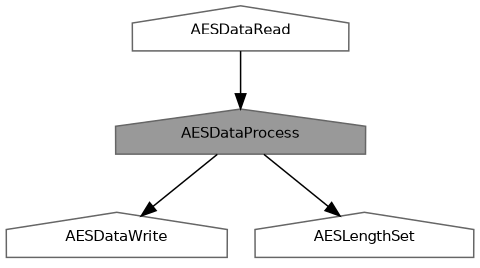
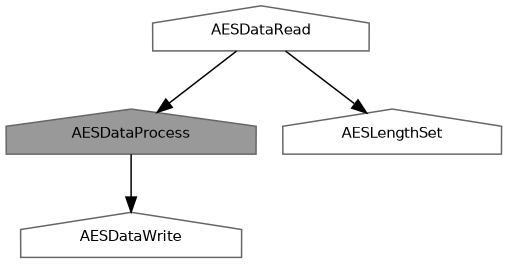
edge "AESDataProcess" -> "AESLengthSet": now "AESDataRead" -> "AESLengthSet"
